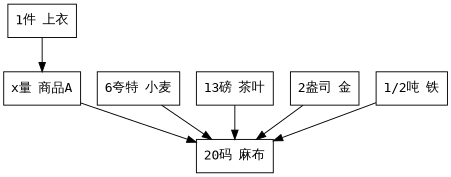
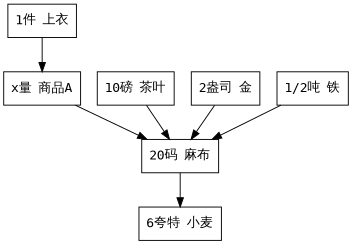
node "13磅 茶叶": label "13磅 茶叶" -> "10磅 茶叶"
edge "6夸特 小麦" -> "20码 麻布": reversed
